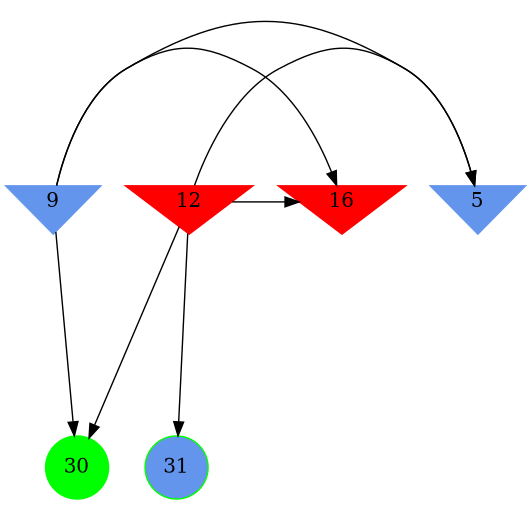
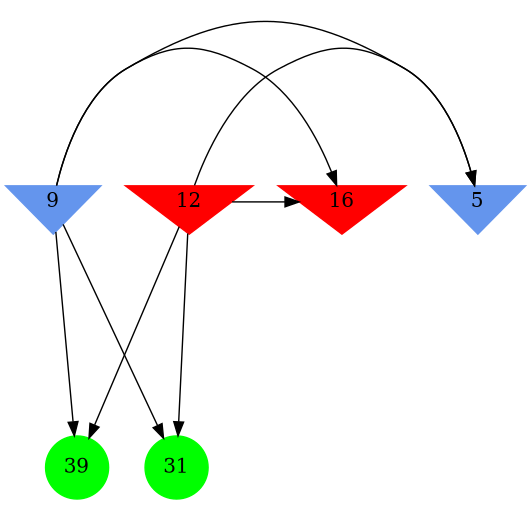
edge "9" -> "31": added
node "30": label "30" -> "39"
node "31": fillcolor cornflowerblue -> green
